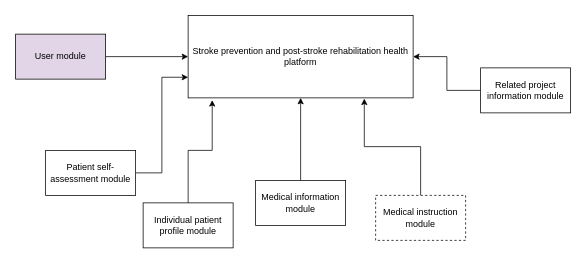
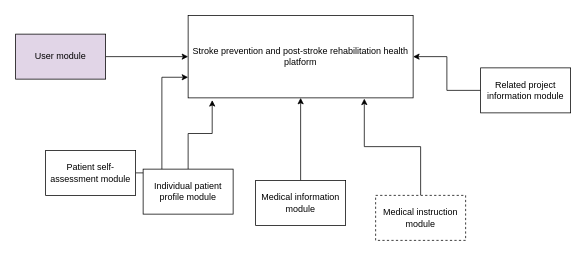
node "Individual patient profile module": moved (188, 225) -> (188, 192)
